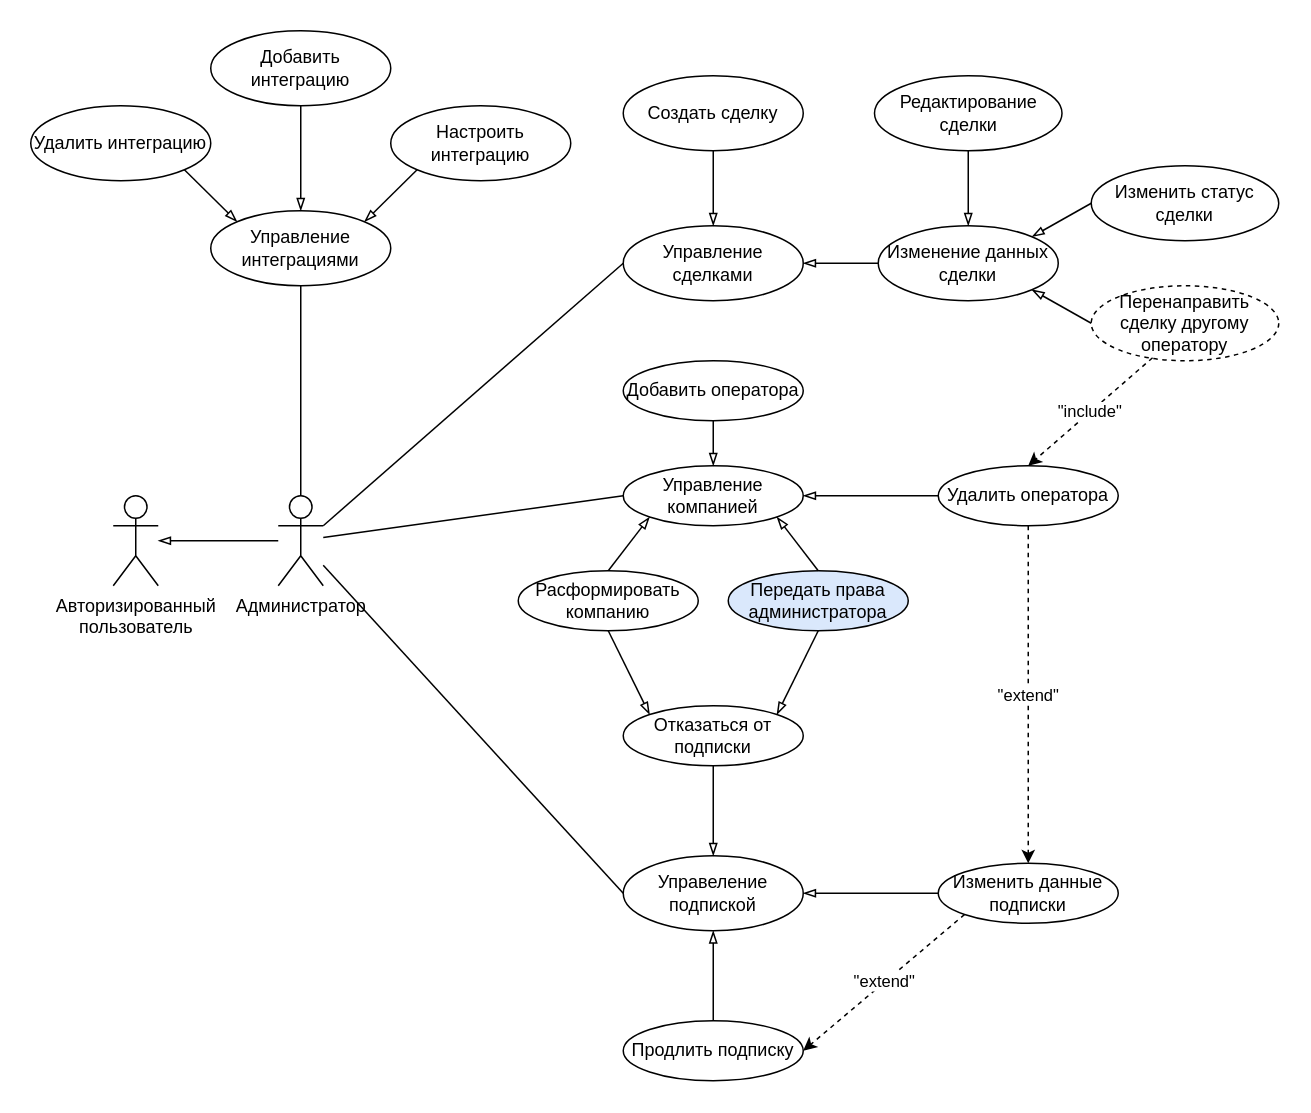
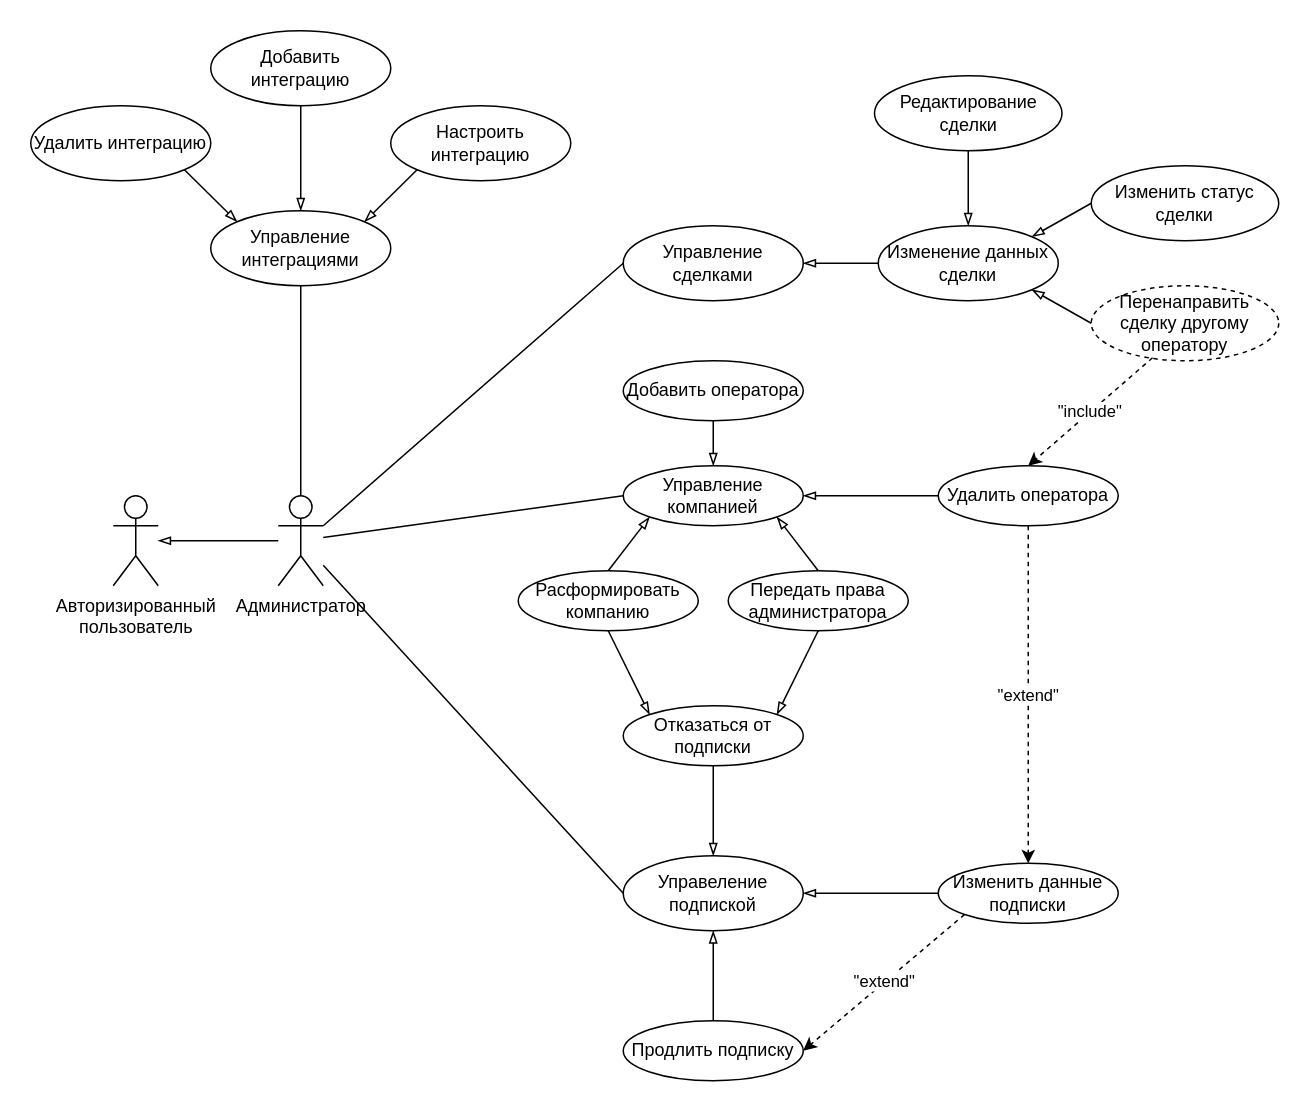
node "Создать сделку": removed
edge "Создать сделку" -> "Управление сделками": removed
node "Передать права администратора": fillcolor #dae8fc -> #ffffff
